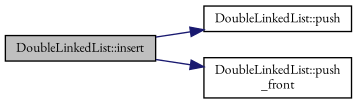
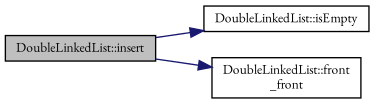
node "DoubleLinkedList::push": label "DoubleLinkedList::push" -> "DoubleLinkedList::isEmpty"
node "DoubleLinkedList::push _front": label "DoubleLinkedList::push _front" -> "DoubleLinkedList::front _front"
